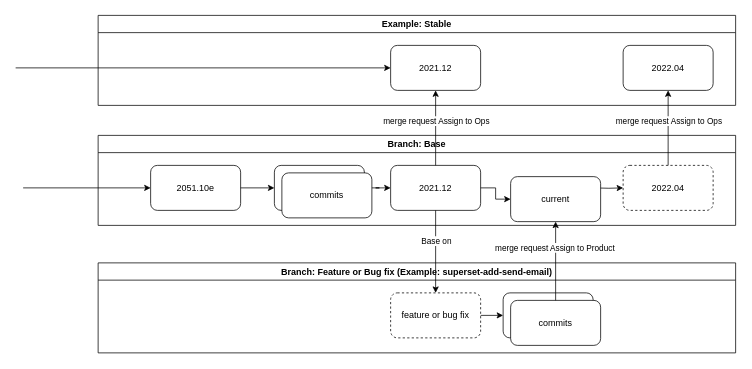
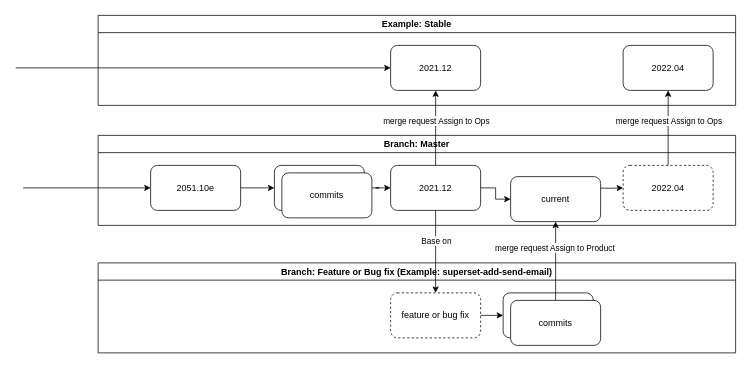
node "Branch: Base": label "Branch: Base" -> "Branch: Master"
